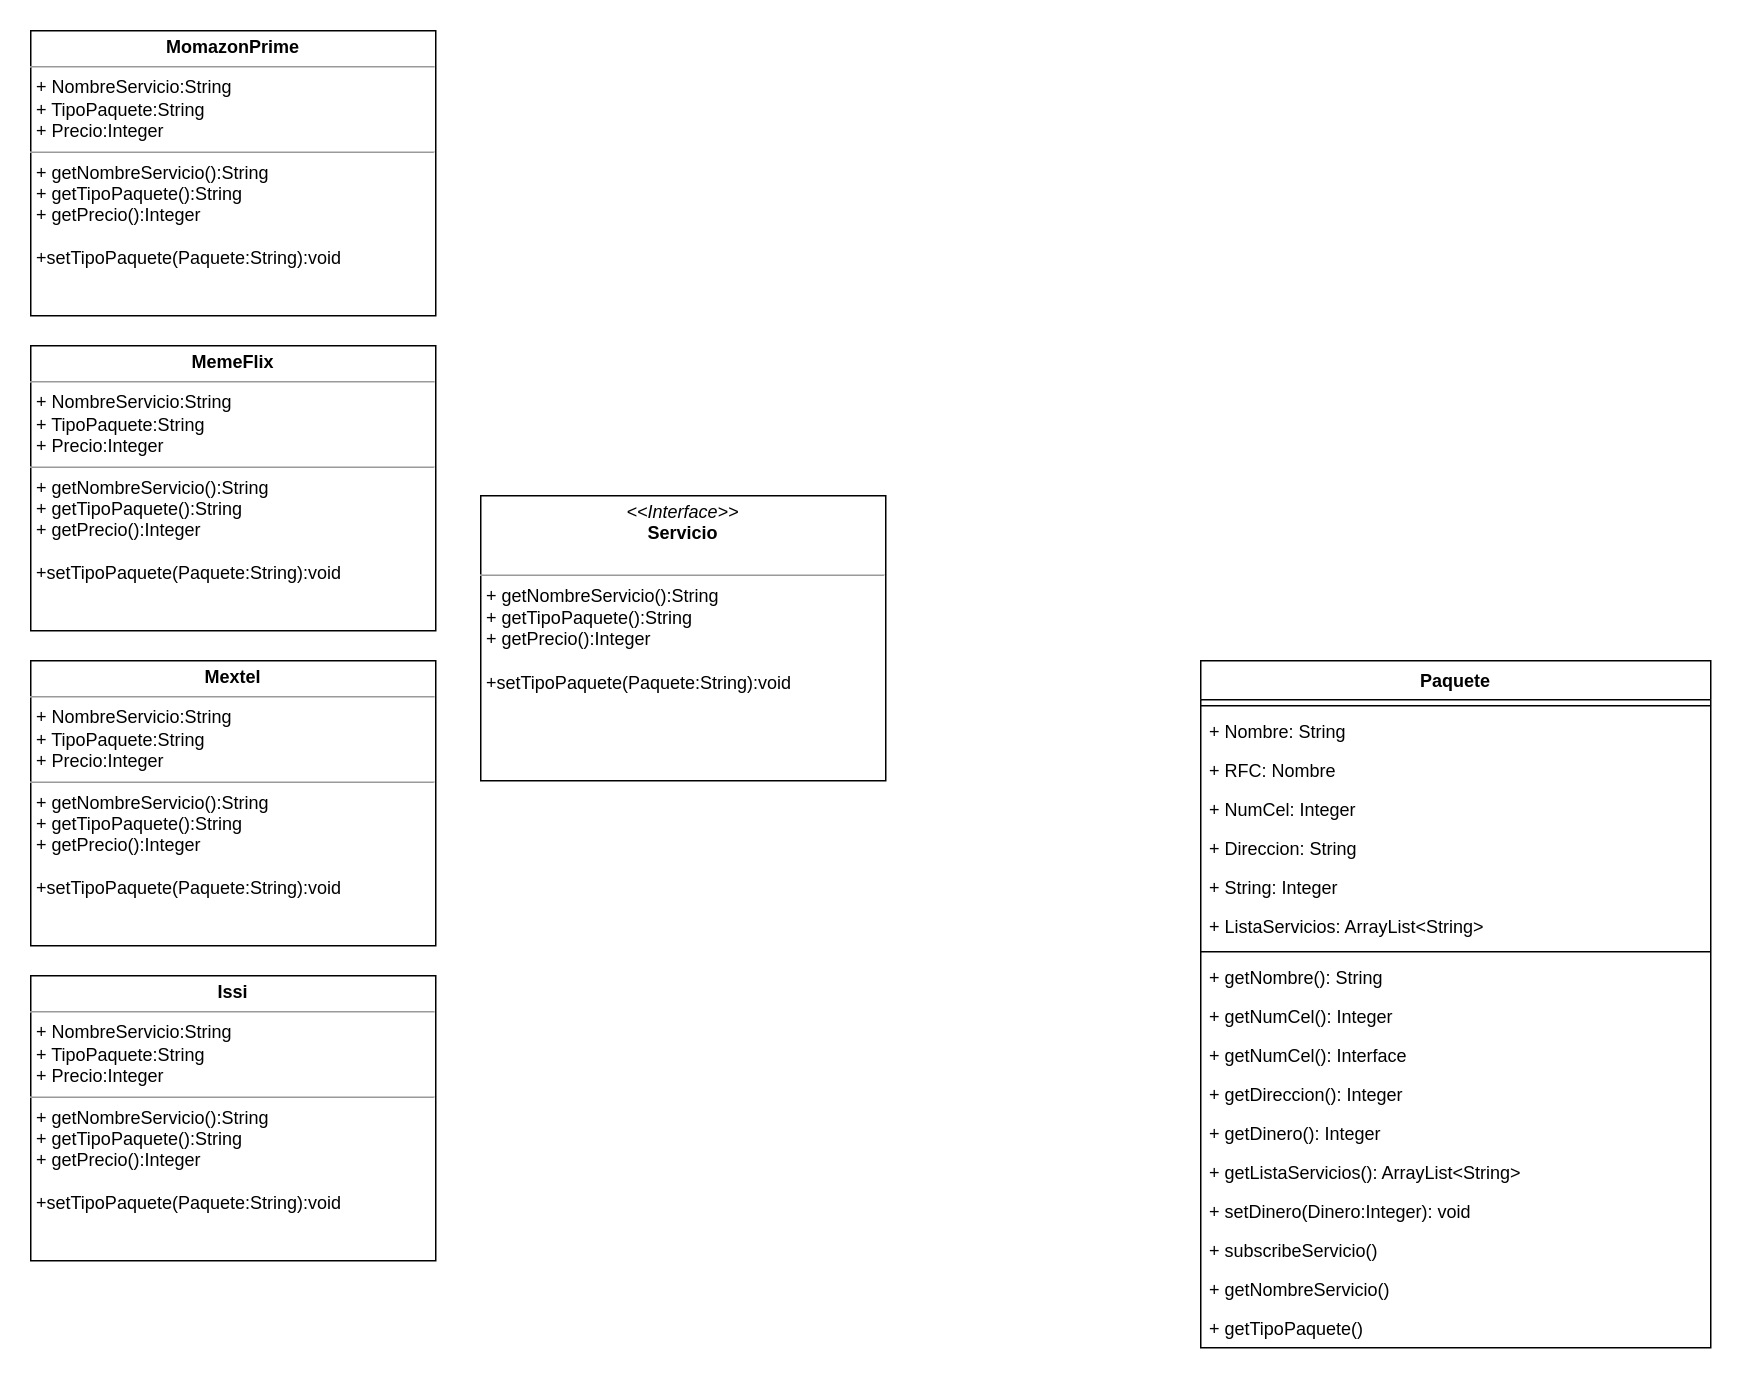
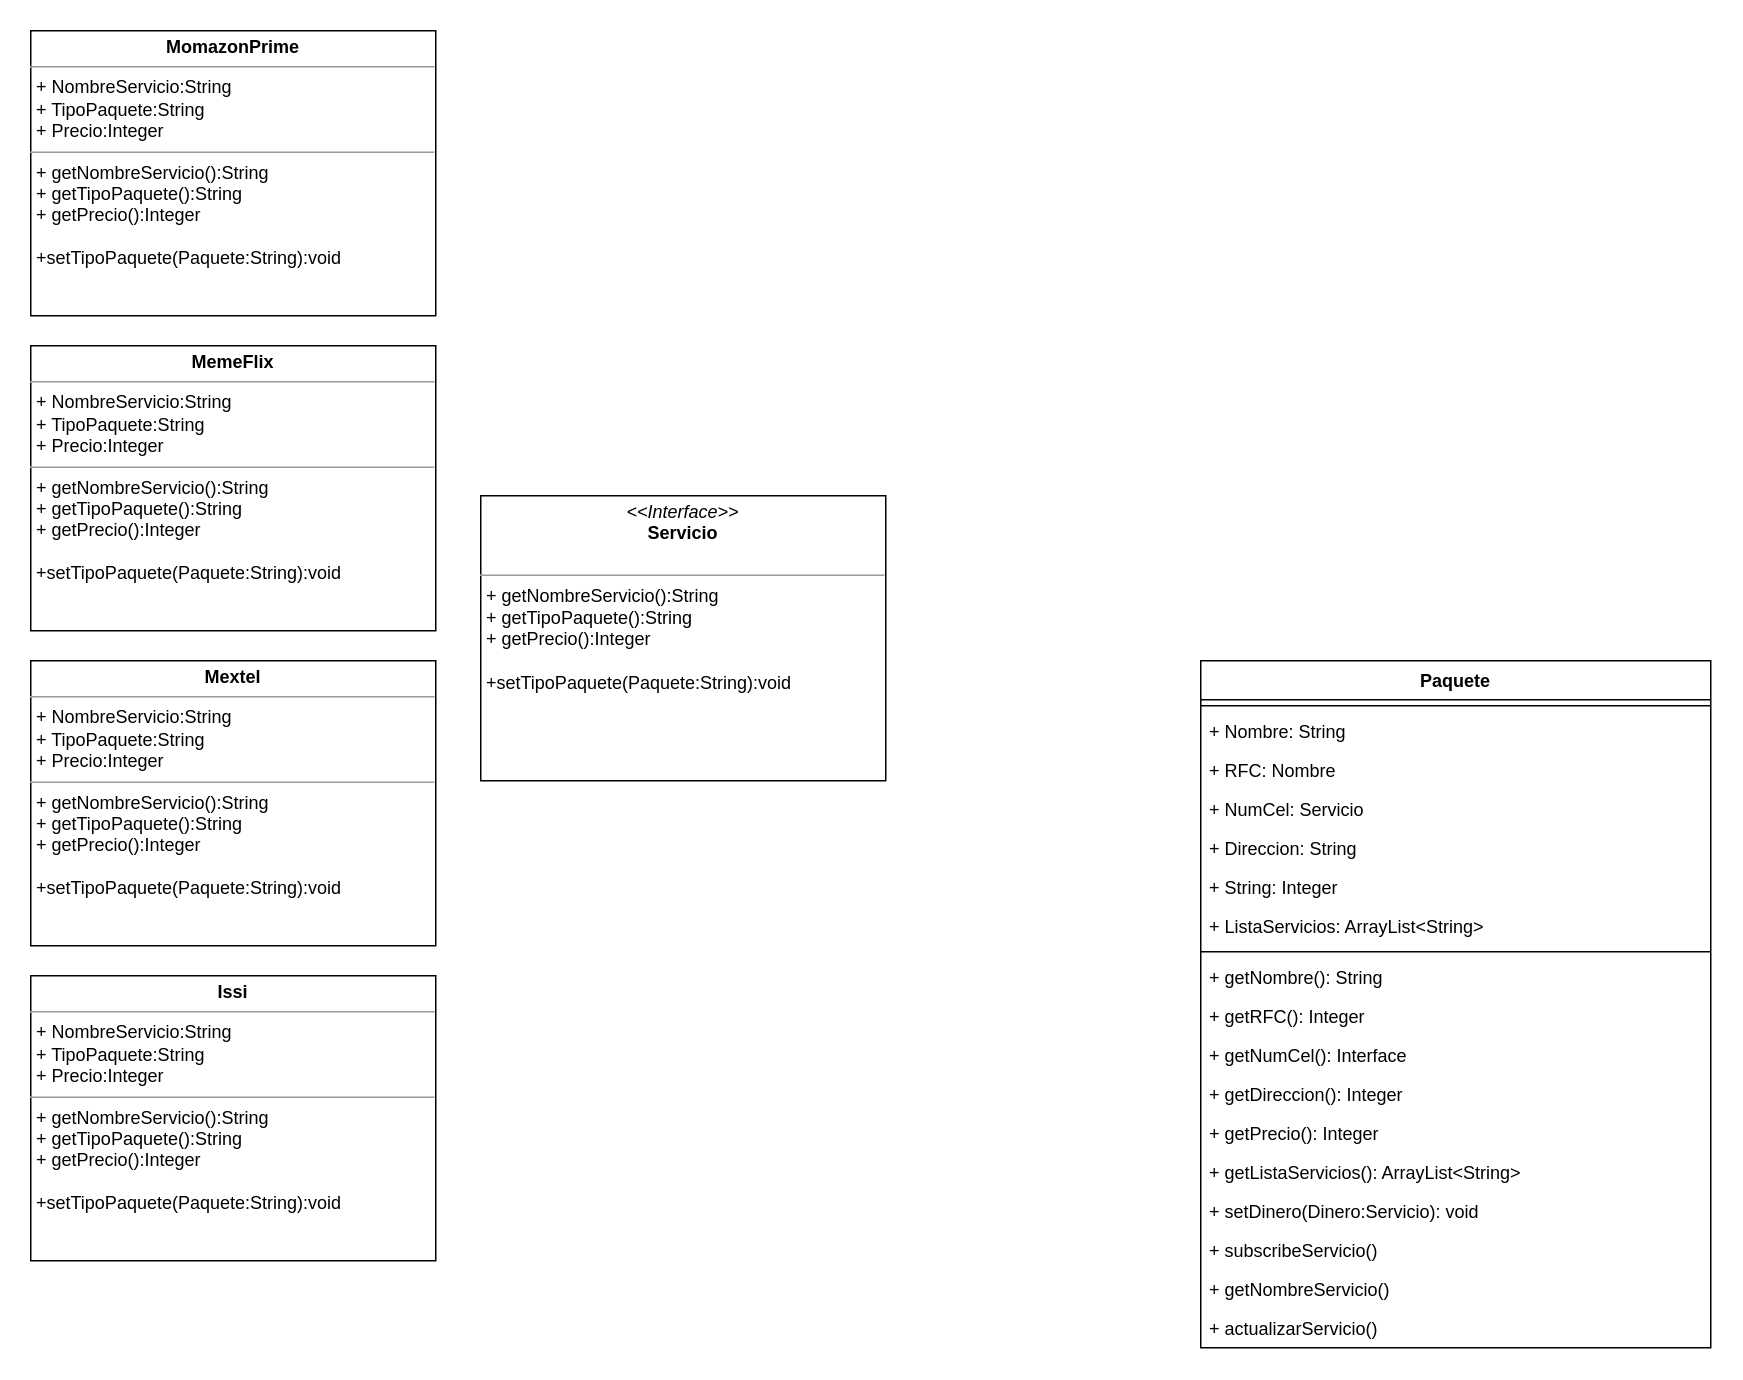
node "+ NumCel: Integer": label "+ NumCel: Integer" -> "+ NumCel: Servicio"
node "+ getNumCel(): Integer": label "+ getNumCel(): Integer" -> "+ getRFC(): Integer"
node "+ getDinero(): Integer": label "+ getDinero(): Integer" -> "+ getPrecio(): Integer"
node "+ setDinero(Dinero:Integer): void": label "+ setDinero(Dinero:Integer): void" -> "+ setDinero(Dinero:Servicio): void"
node "+ getTipoPaquete()": label "+ getTipoPaquete()" -> "+ actualizarServicio()"
